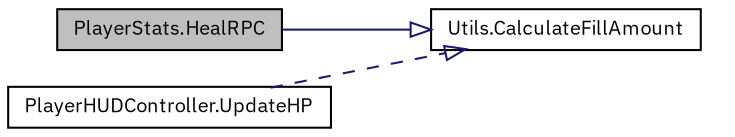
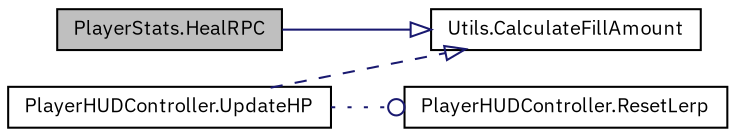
node "PlayerHUDController.ResetLerp": added
